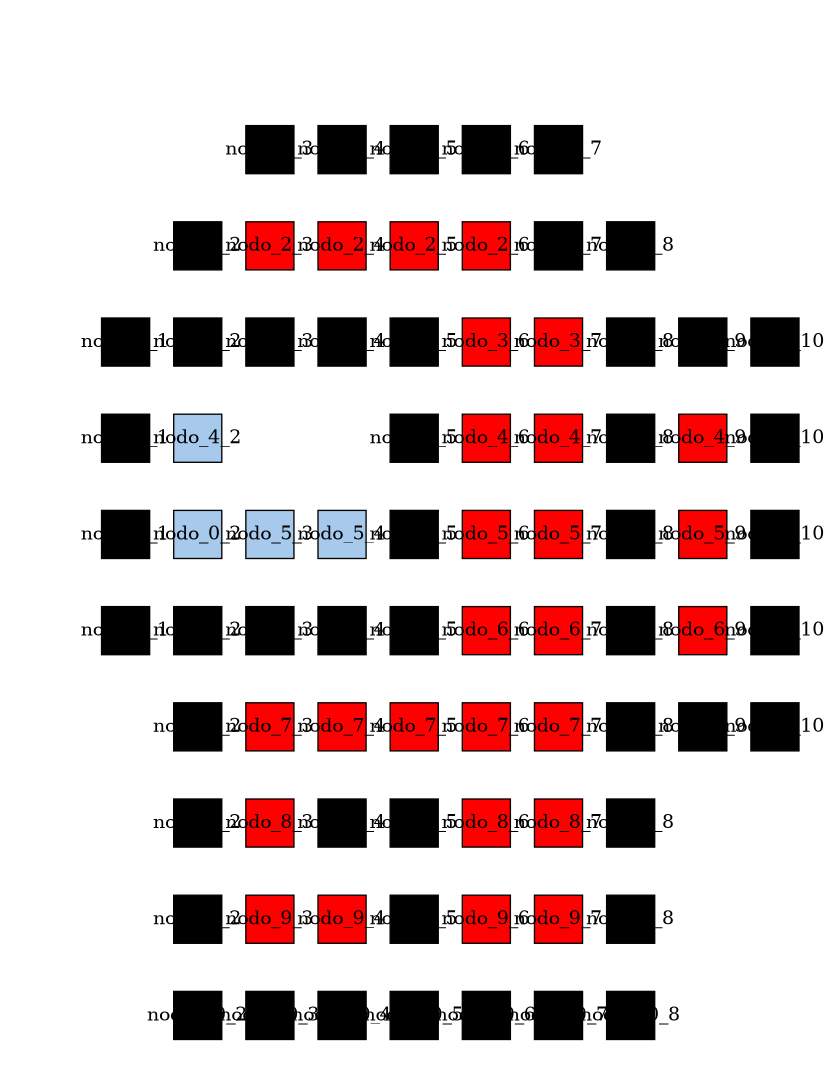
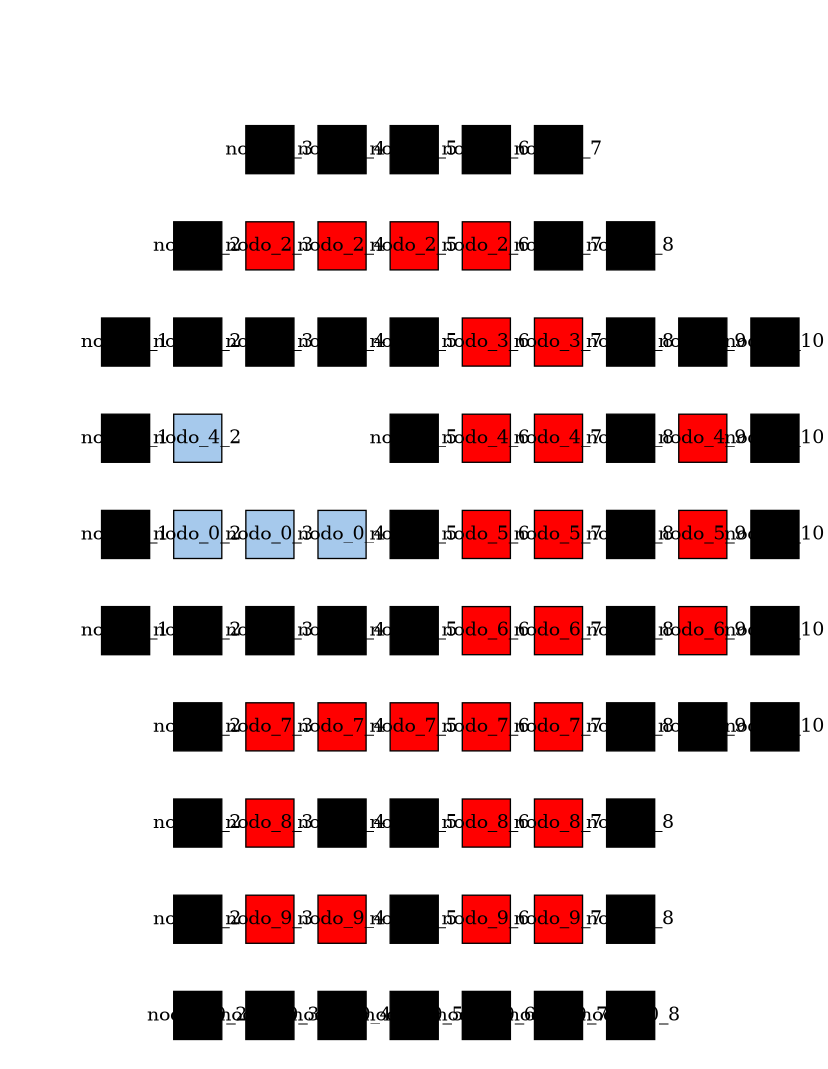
node "nodo_5_3": label "nodo_5_3" -> "nodo_0_3"
node "nodo_5_4": label "nodo_5_4" -> "nodo_0_4"
